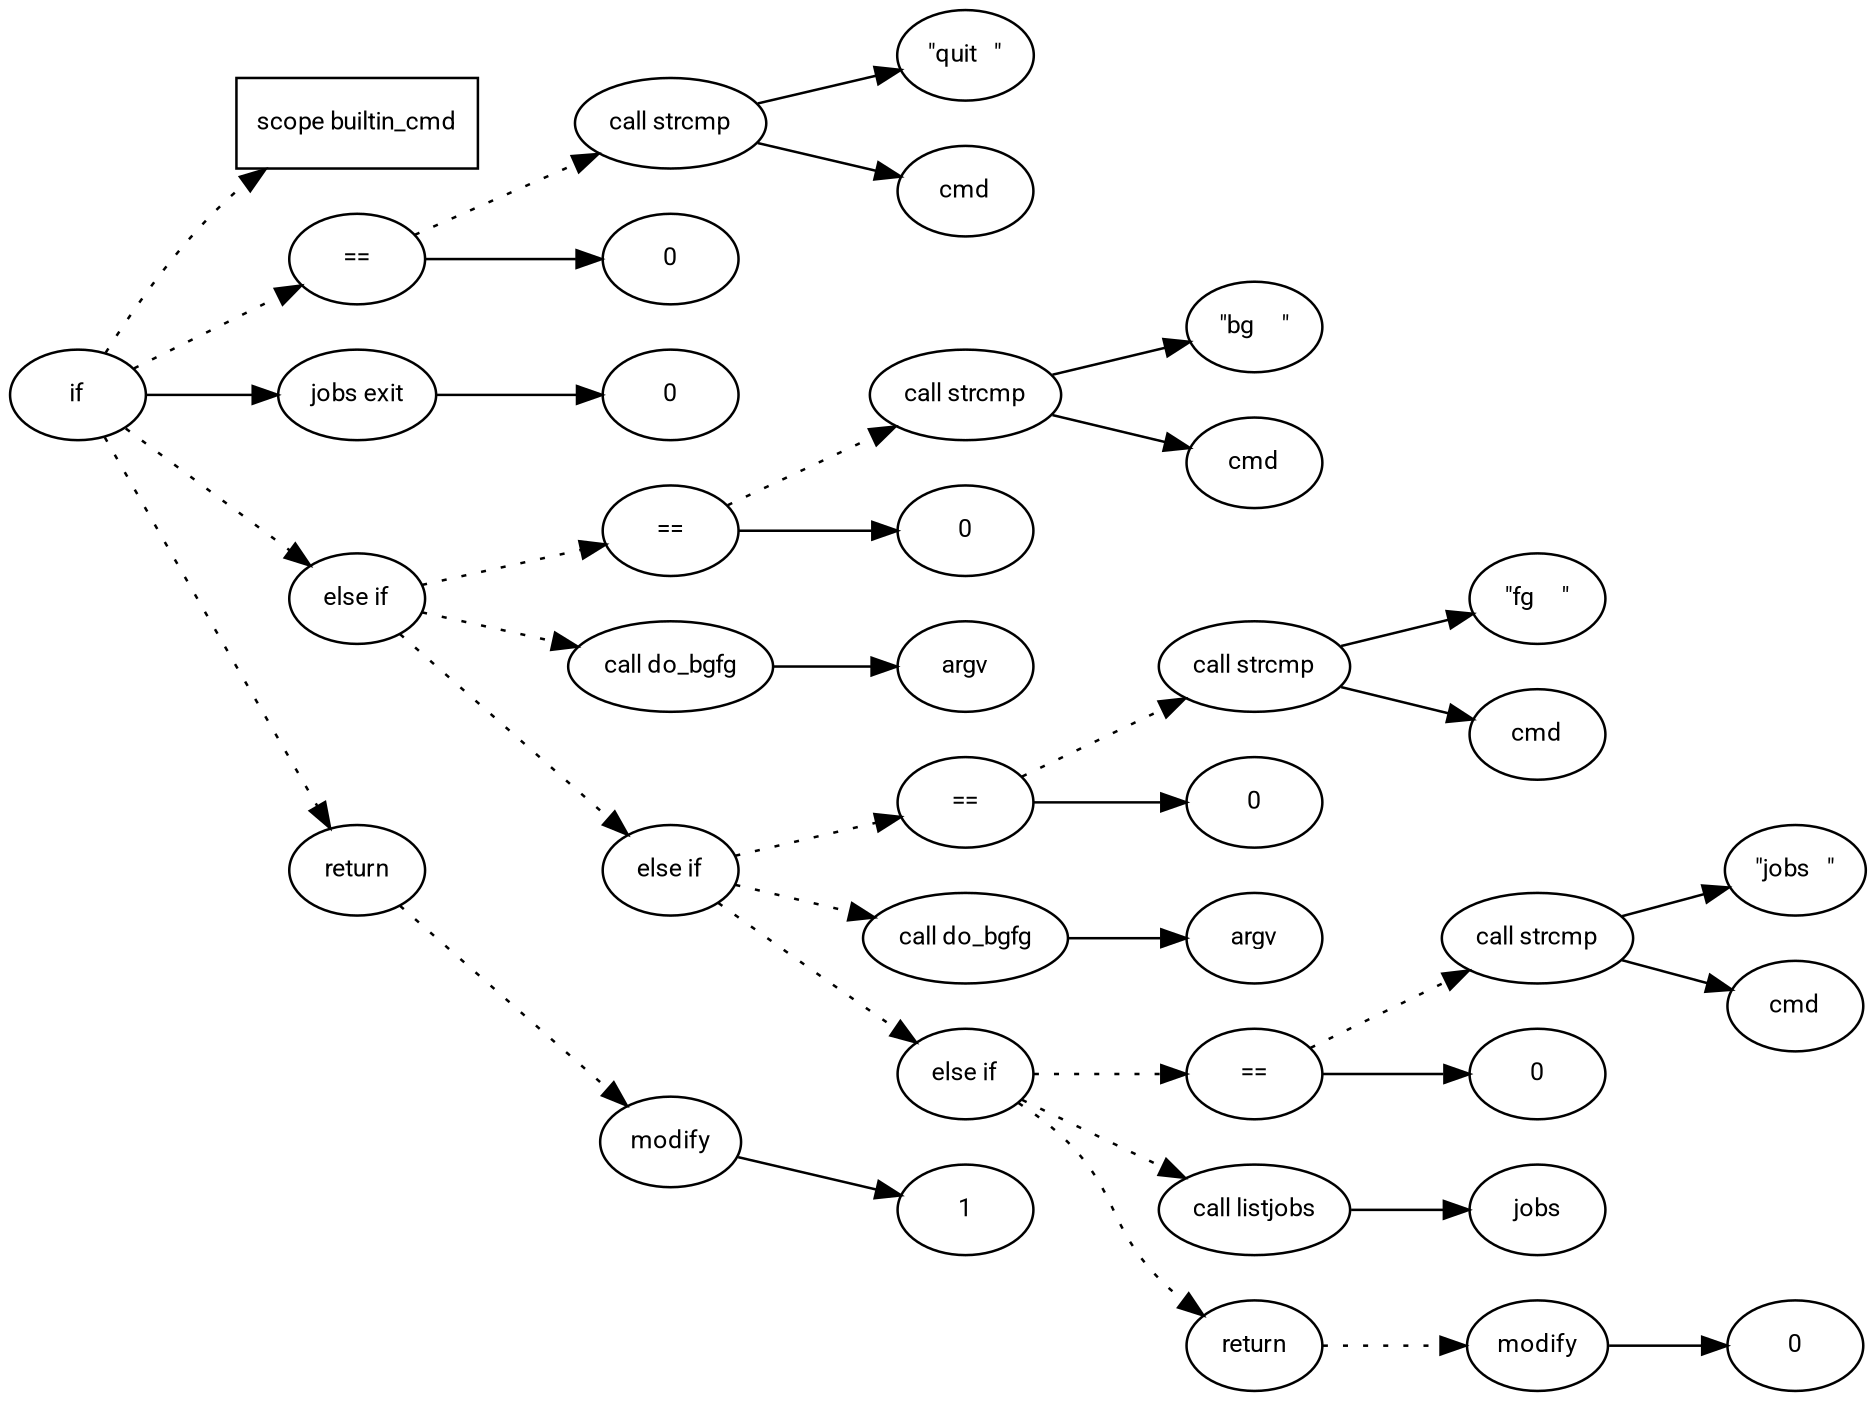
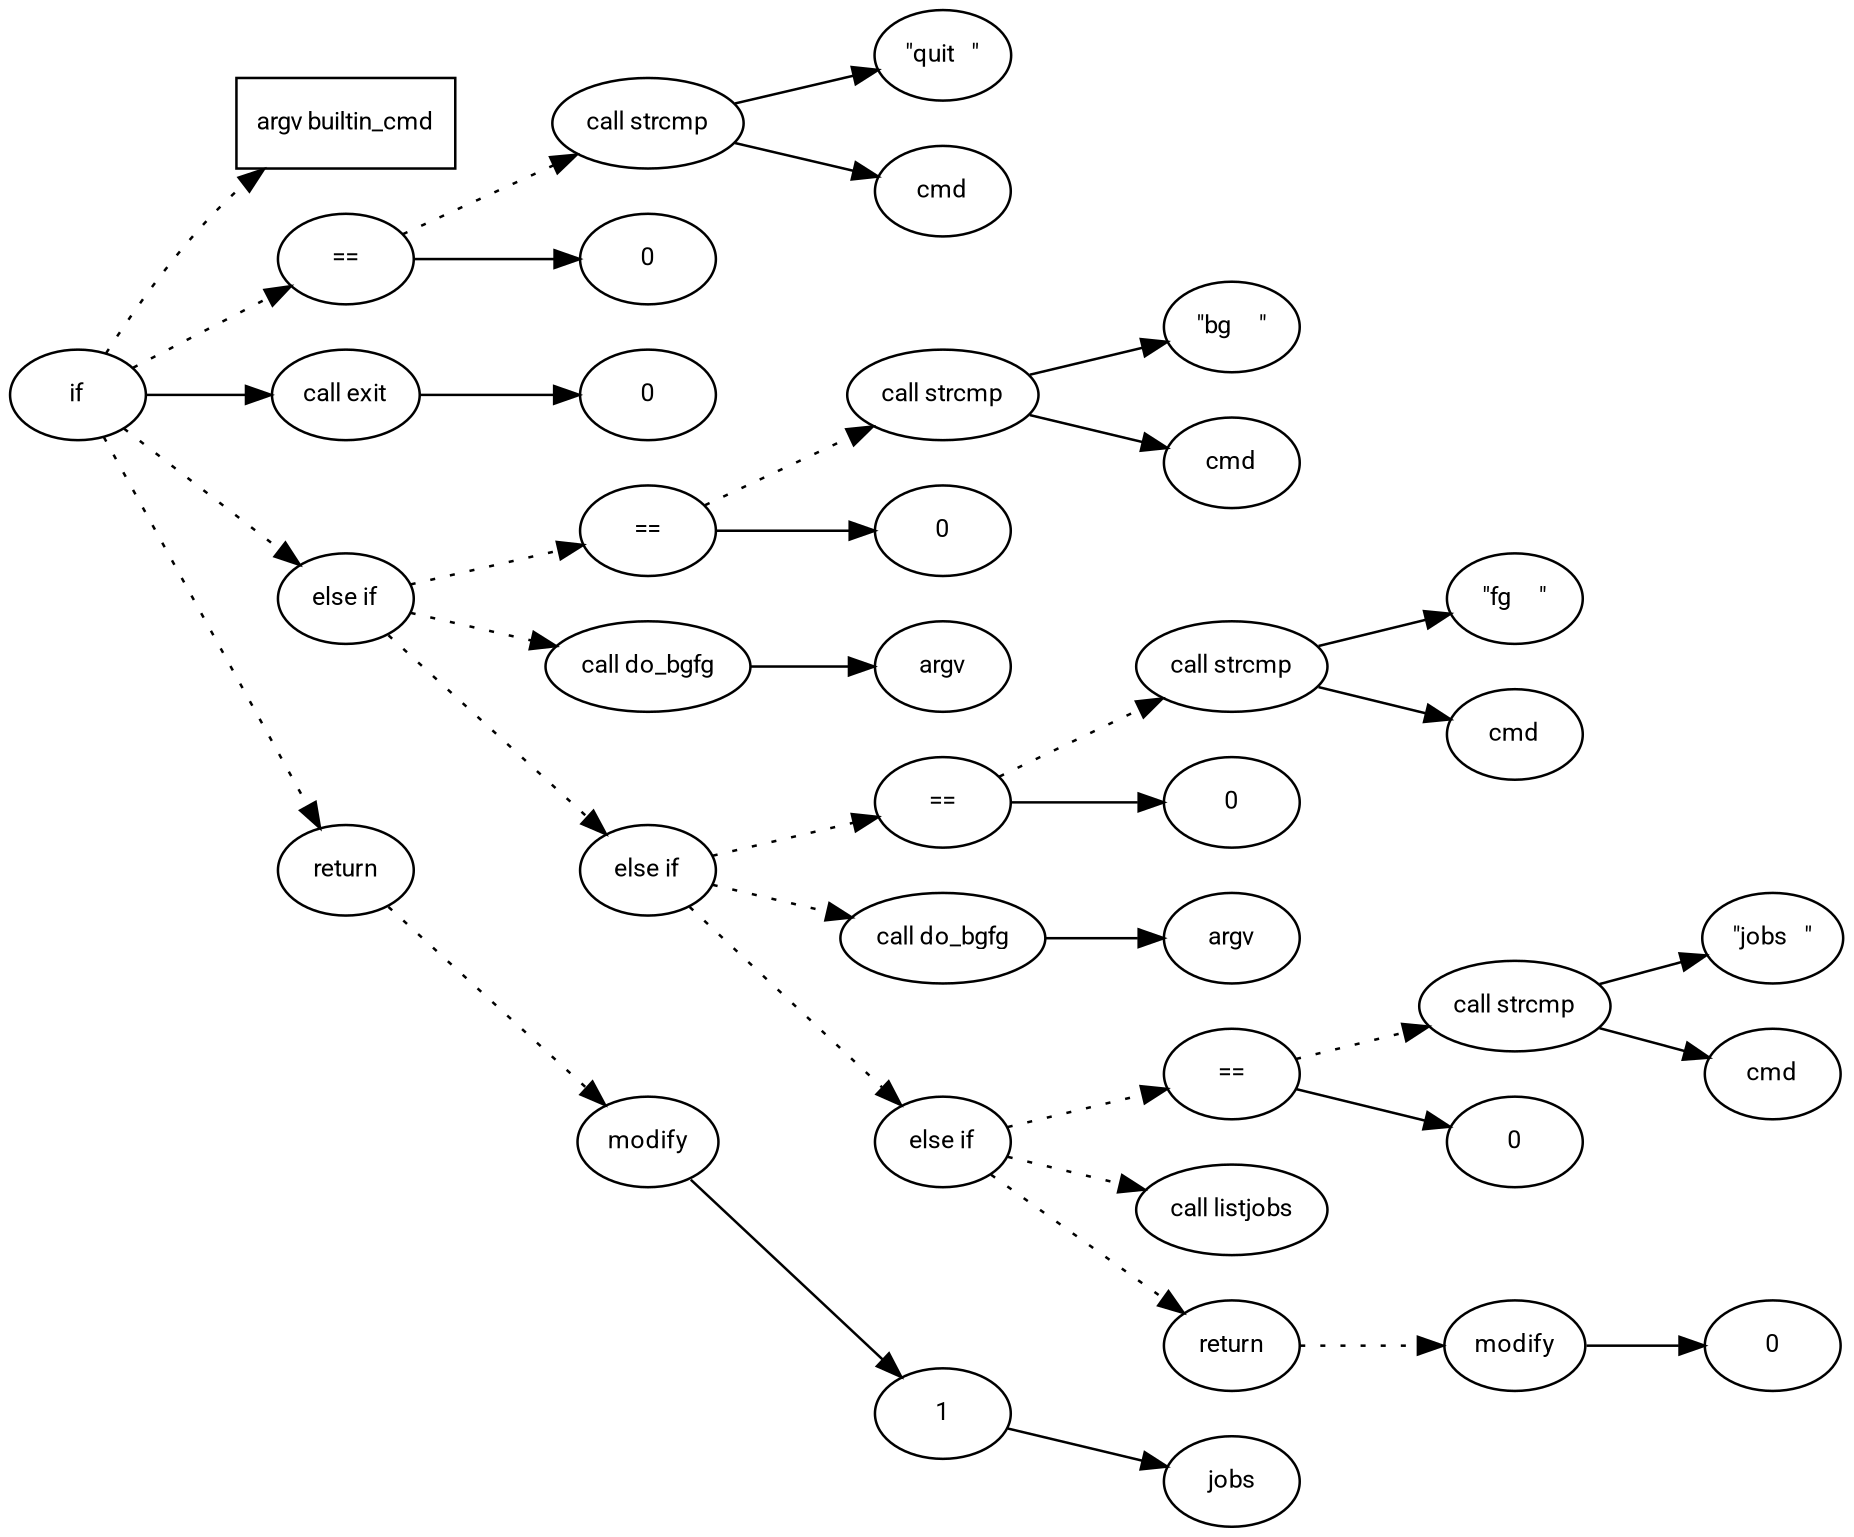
node "scope builtin_cmd": label "scope builtin_cmd" -> "argv builtin_cmd"
node "jobs exit": label "jobs exit" -> "call exit"
edge "call listjobs" -> "jobs": now "1" -> "jobs"
